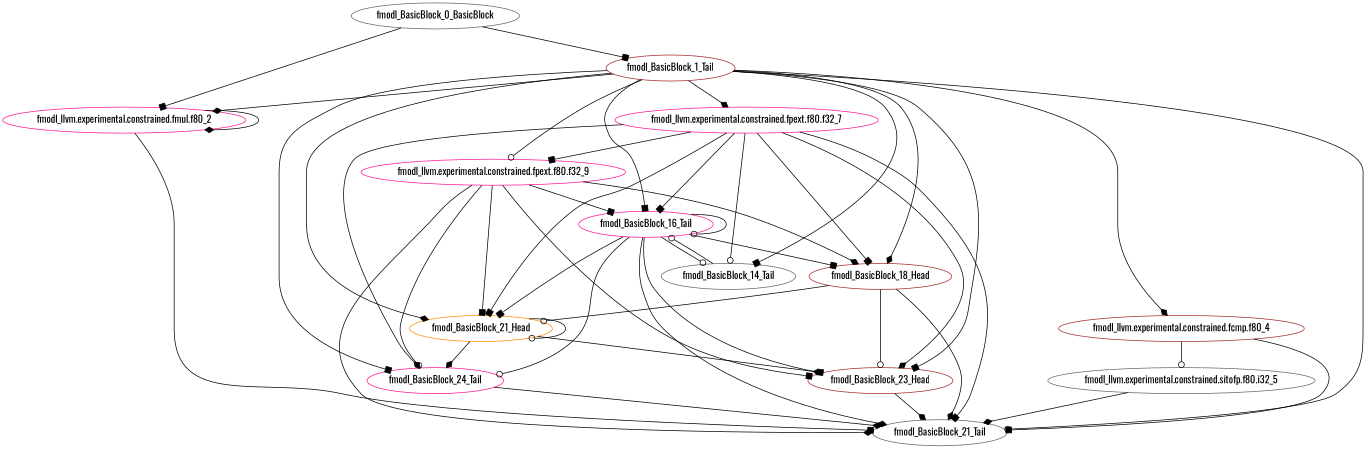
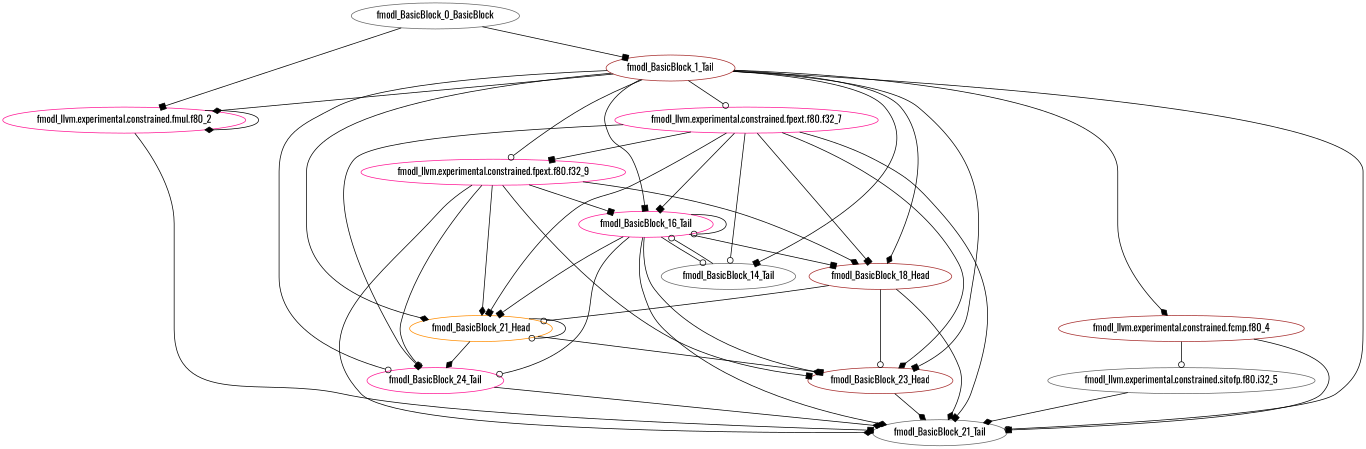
edge "fmodl_BasicBlock_1_Tail" -> "fmodl_llvm.experimental.constrained.fpext.f80.f32_7": arrowhead diamond -> odot
edge "fmodl_BasicBlock_1_Tail" -> "fmodl_BasicBlock_24_Tail": arrowhead box -> odot
edge "fmodl_llvm.experimental.constrained.fpext.f80.f32_7" -> "fmodl_BasicBlock_24_Tail": arrowhead diamond -> box
edge "fmodl_llvm.experimental.constrained.fpext.f80.f32_9" -> "fmodl_BasicBlock_21_Head": arrowhead box -> diamond
